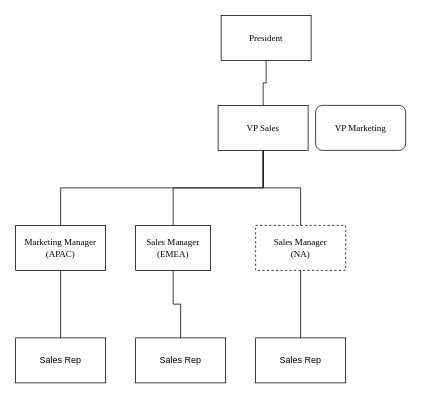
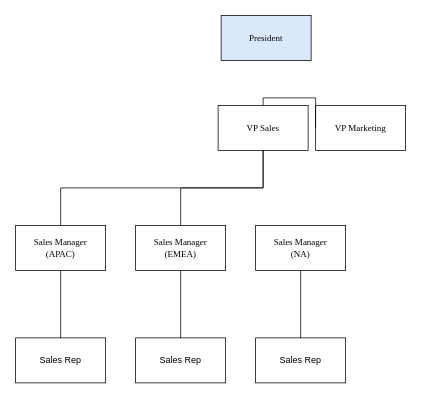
node "President": fillcolor #ffffff -> #dae8fc
edge "President" -- "VP Sales": now "VP Marketing" -- "VP Sales"
node "VP Marketing": shape rounded rectangle -> rectangle
edge "VP Sales" -- "Sales Manager (NA)": removed
node "Marketing Manager (APAC)": label "Marketing Manager (APAC)" -> "Sales Manager (APAC)"
node "Sales Manager (EMEA)": size 75x45 -> 90x45
node "Sales Manager (NA)": style dashed -> solid
